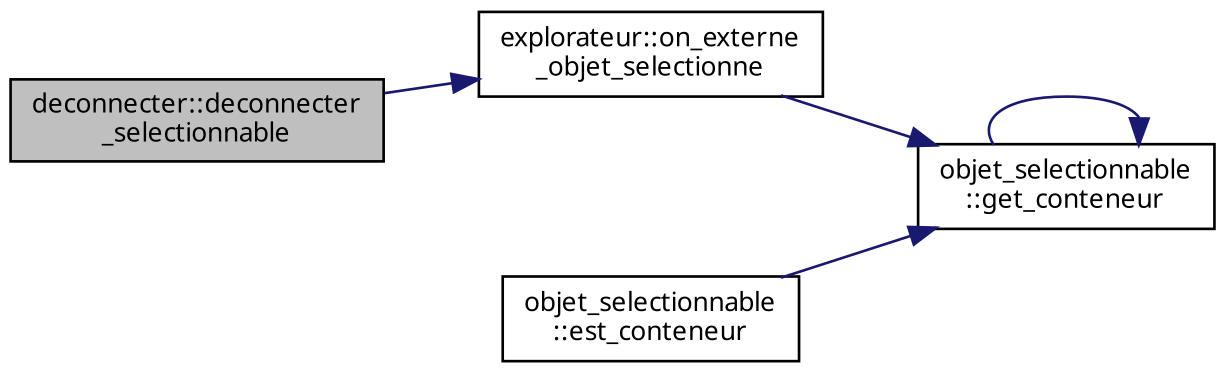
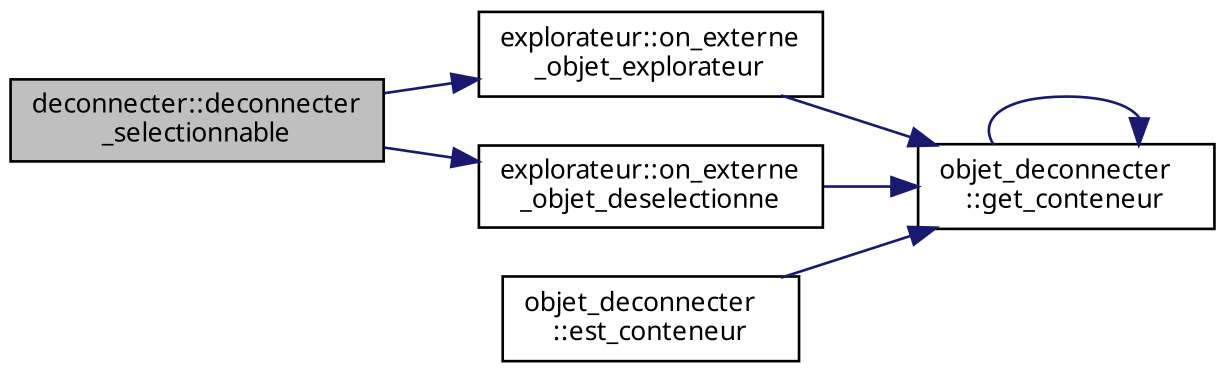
node "explorateur::on_externe _objet_selectionne": label "explorateur::on_externe _objet_selectionne" -> "explorateur::on_externe _objet_explorateur"
node "explorateur::on_externe _objet_deselectionne": added
node "objet_selectionnable ::get_conteneur": label "objet_selectionnable ::get_conteneur" -> "objet_deconnecter ::get_conteneur"
node "objet_selectionnable ::est_conteneur": label "objet_selectionnable ::est_conteneur" -> "objet_deconnecter ::est_conteneur"
